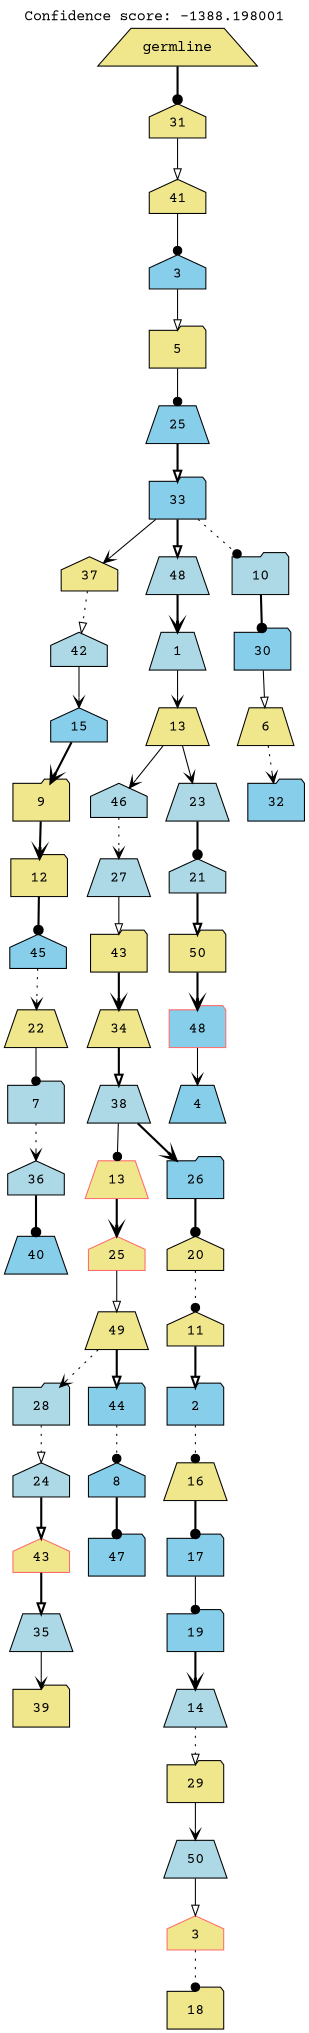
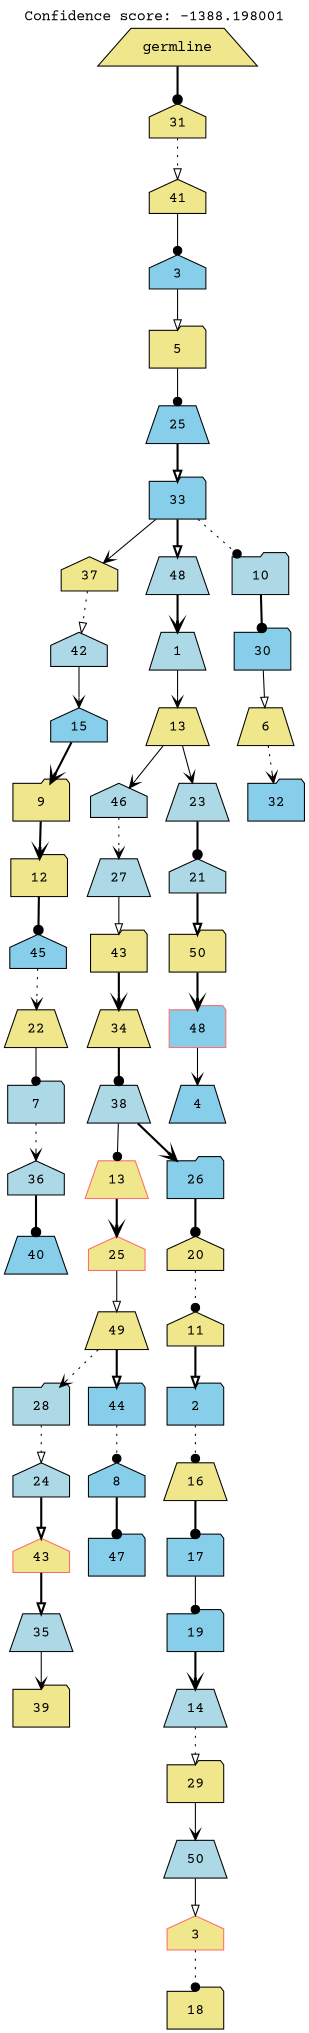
edge "31" -> "41": style solid -> dotted
edge "34" -> "38": arrowhead onormal -> dot
